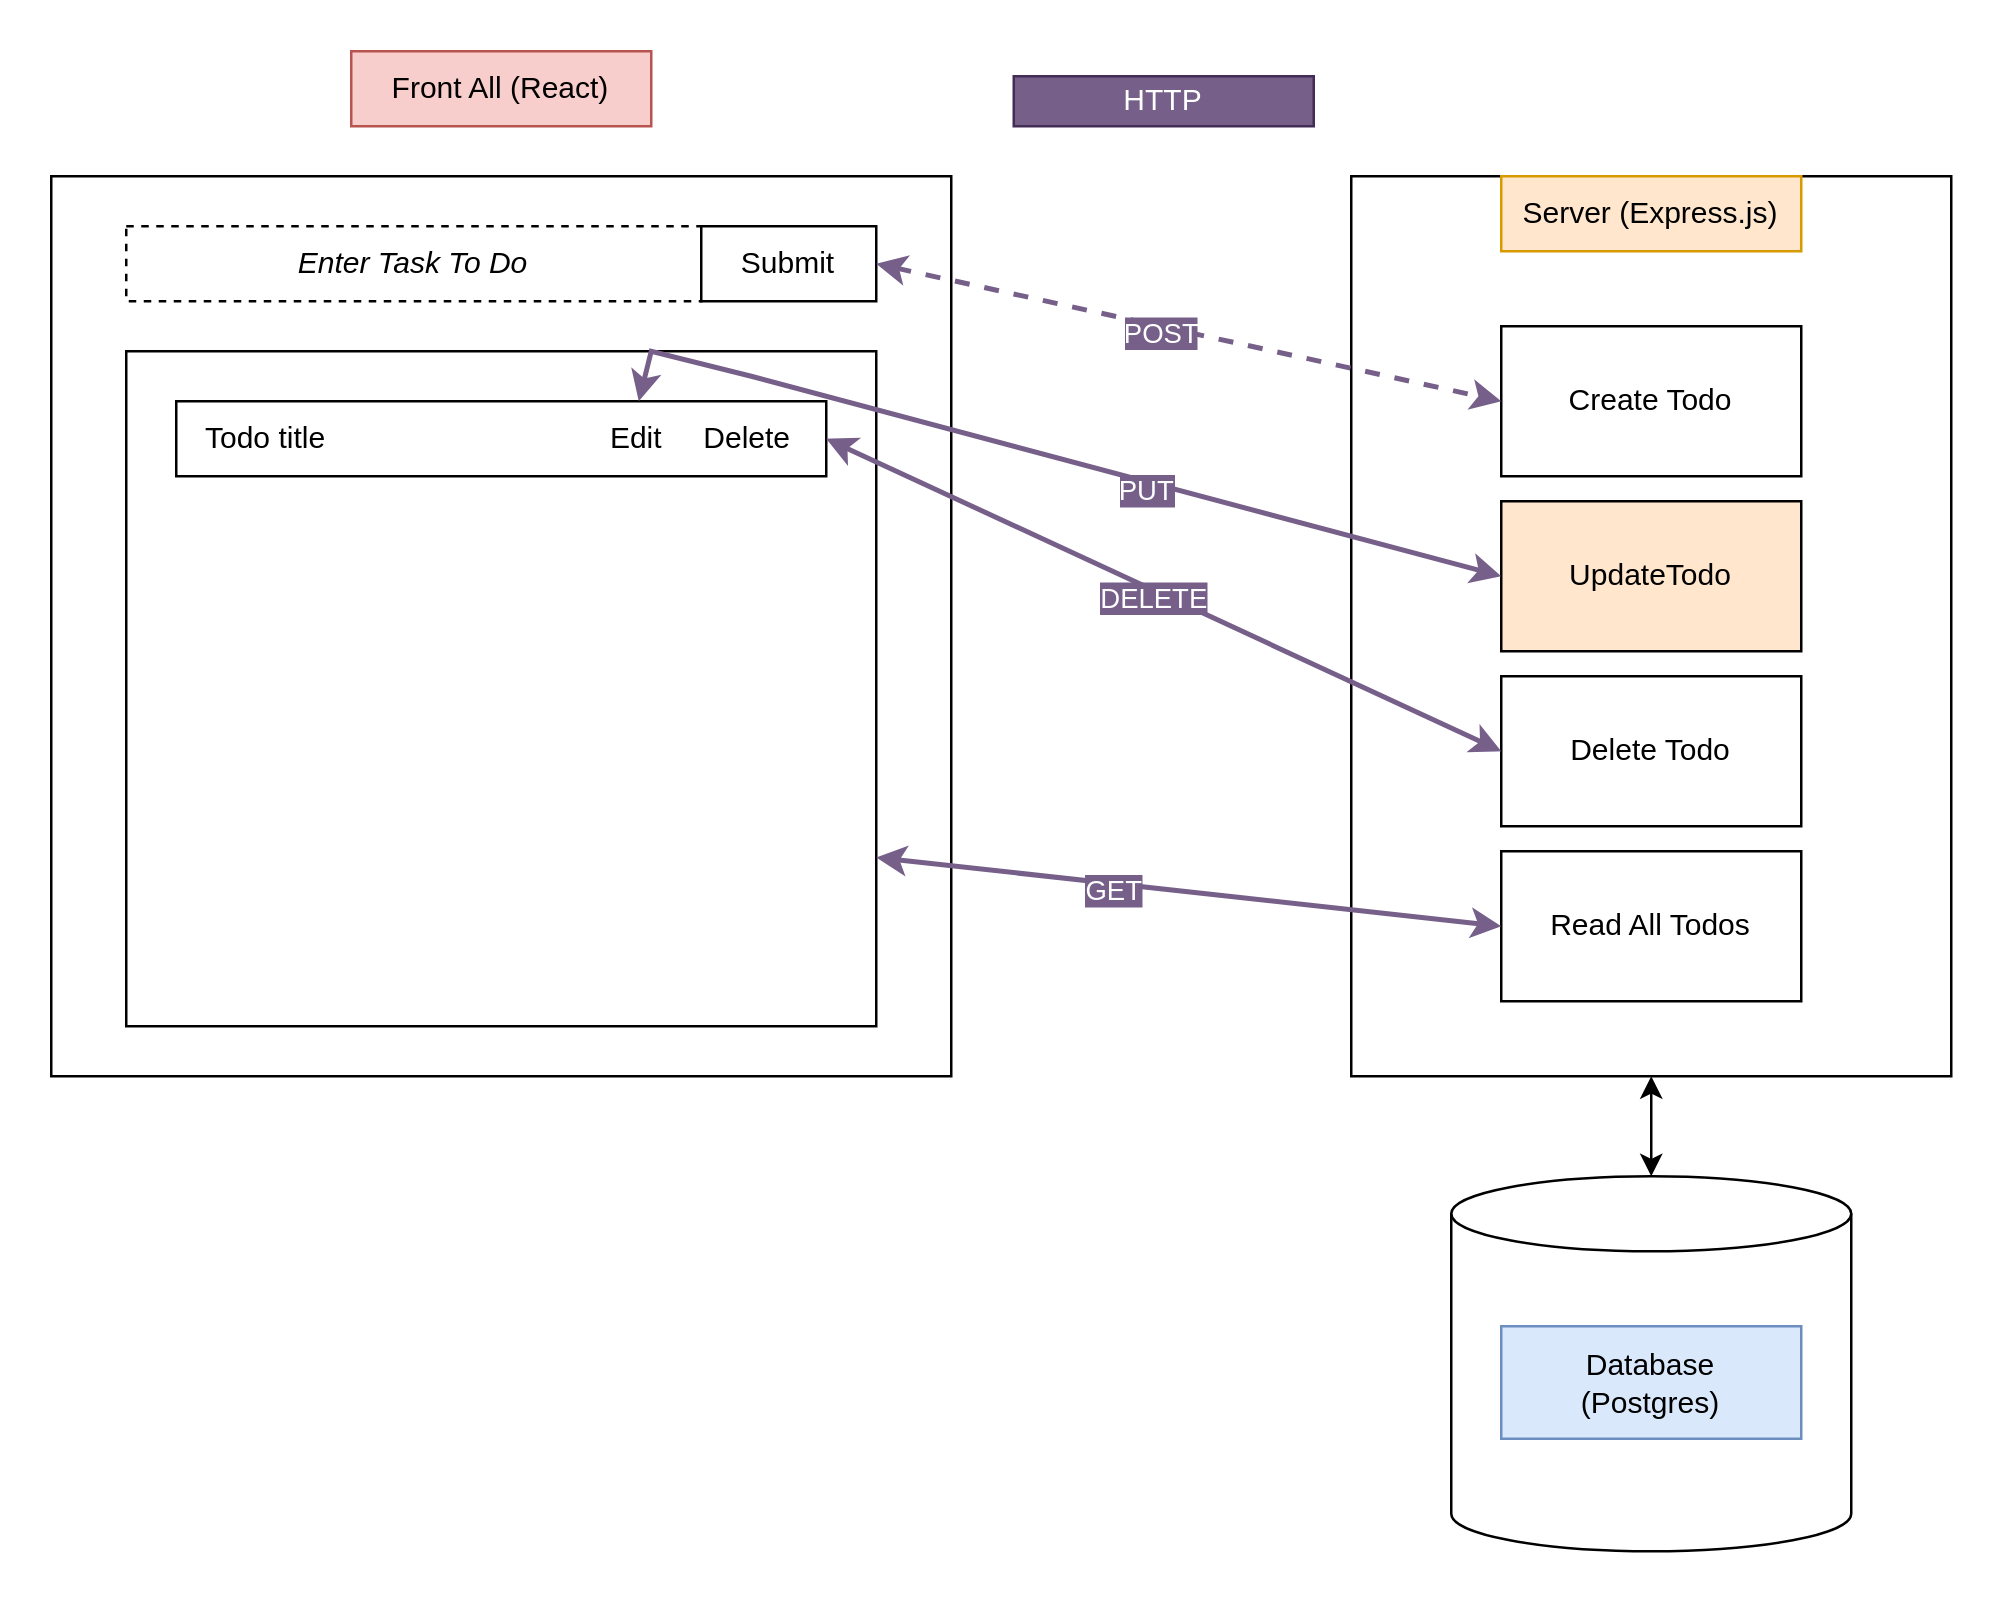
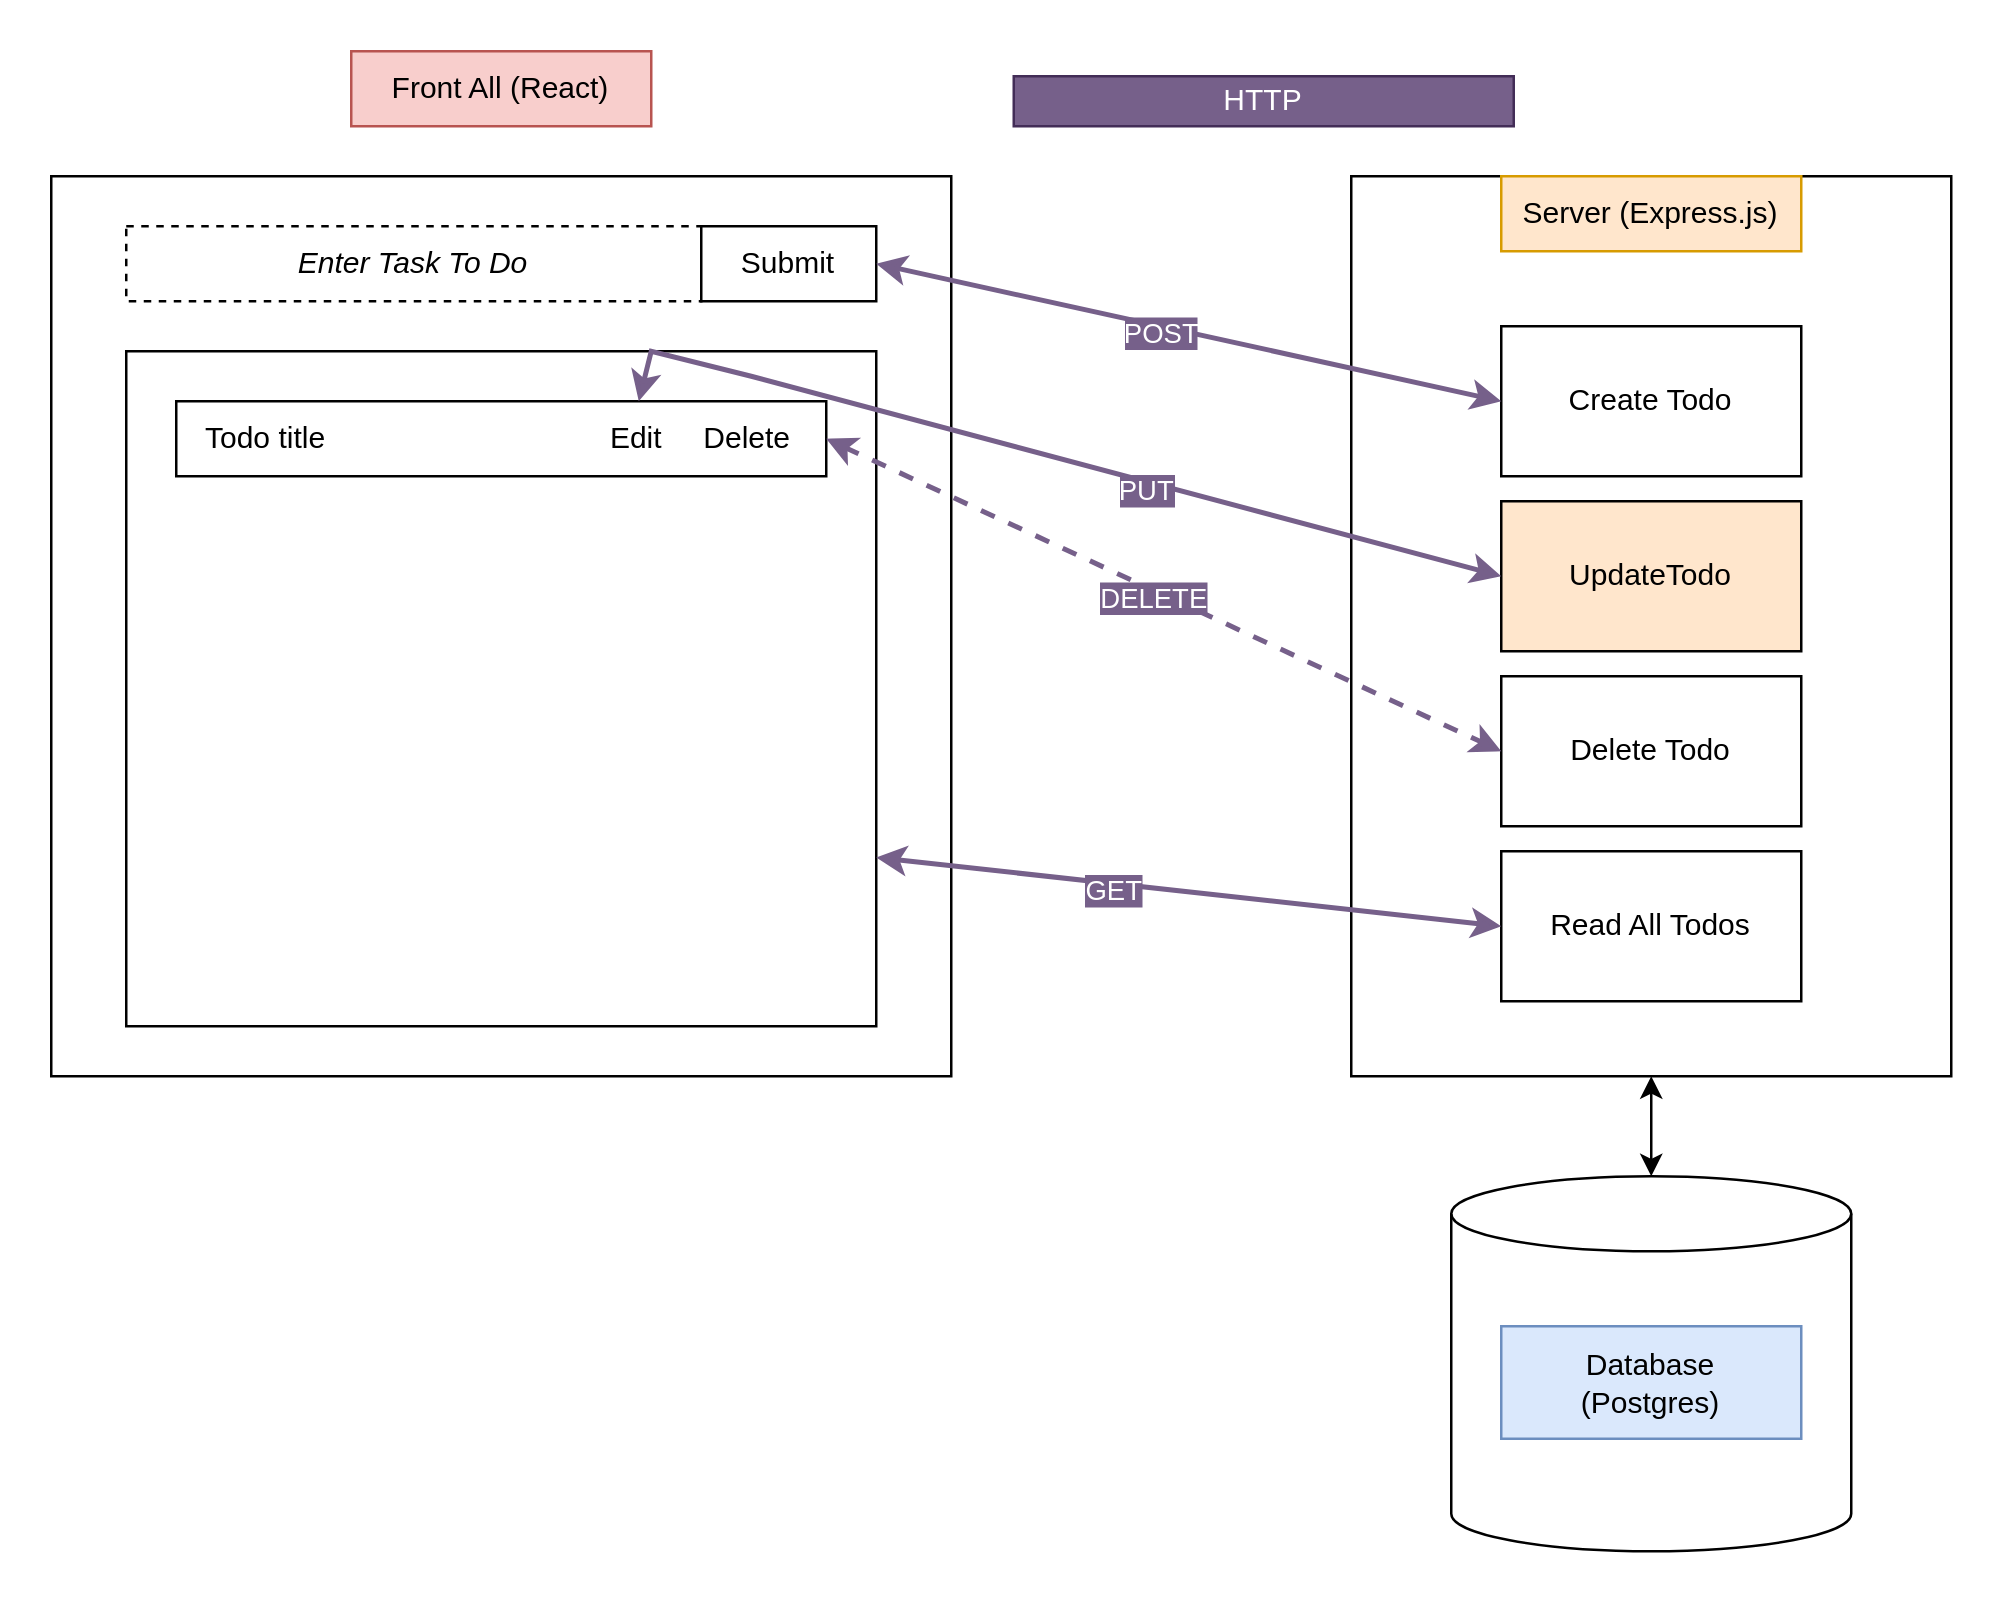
node "HTTP": size 300x50 -> 500x50
edge "Submit" -- "Create Todo": style dashed -> solid
edge "Edit Delete" -- "Delete Todo": style solid -> dashed
